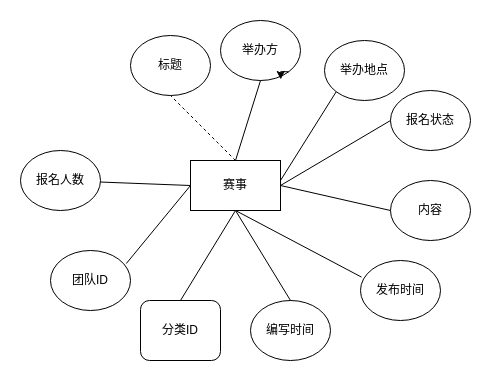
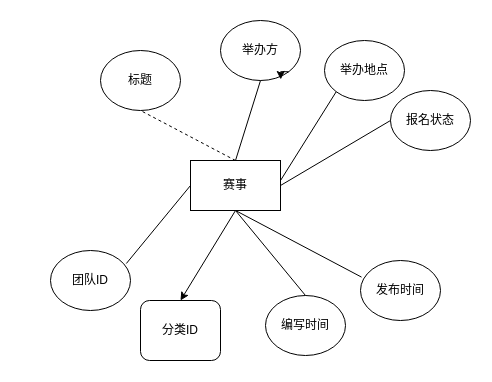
node "标题": moved (171, 66) -> (141, 81)
node "报名人数": removed
edge "报名人数" -- "赛事": removed
edge "赛事" -- "内容": removed
node "内容": removed
edge "赛事" -- "分类ID": arrowhead none -> classic
node "编写时间": moved (291, 331) -> (306, 326)
